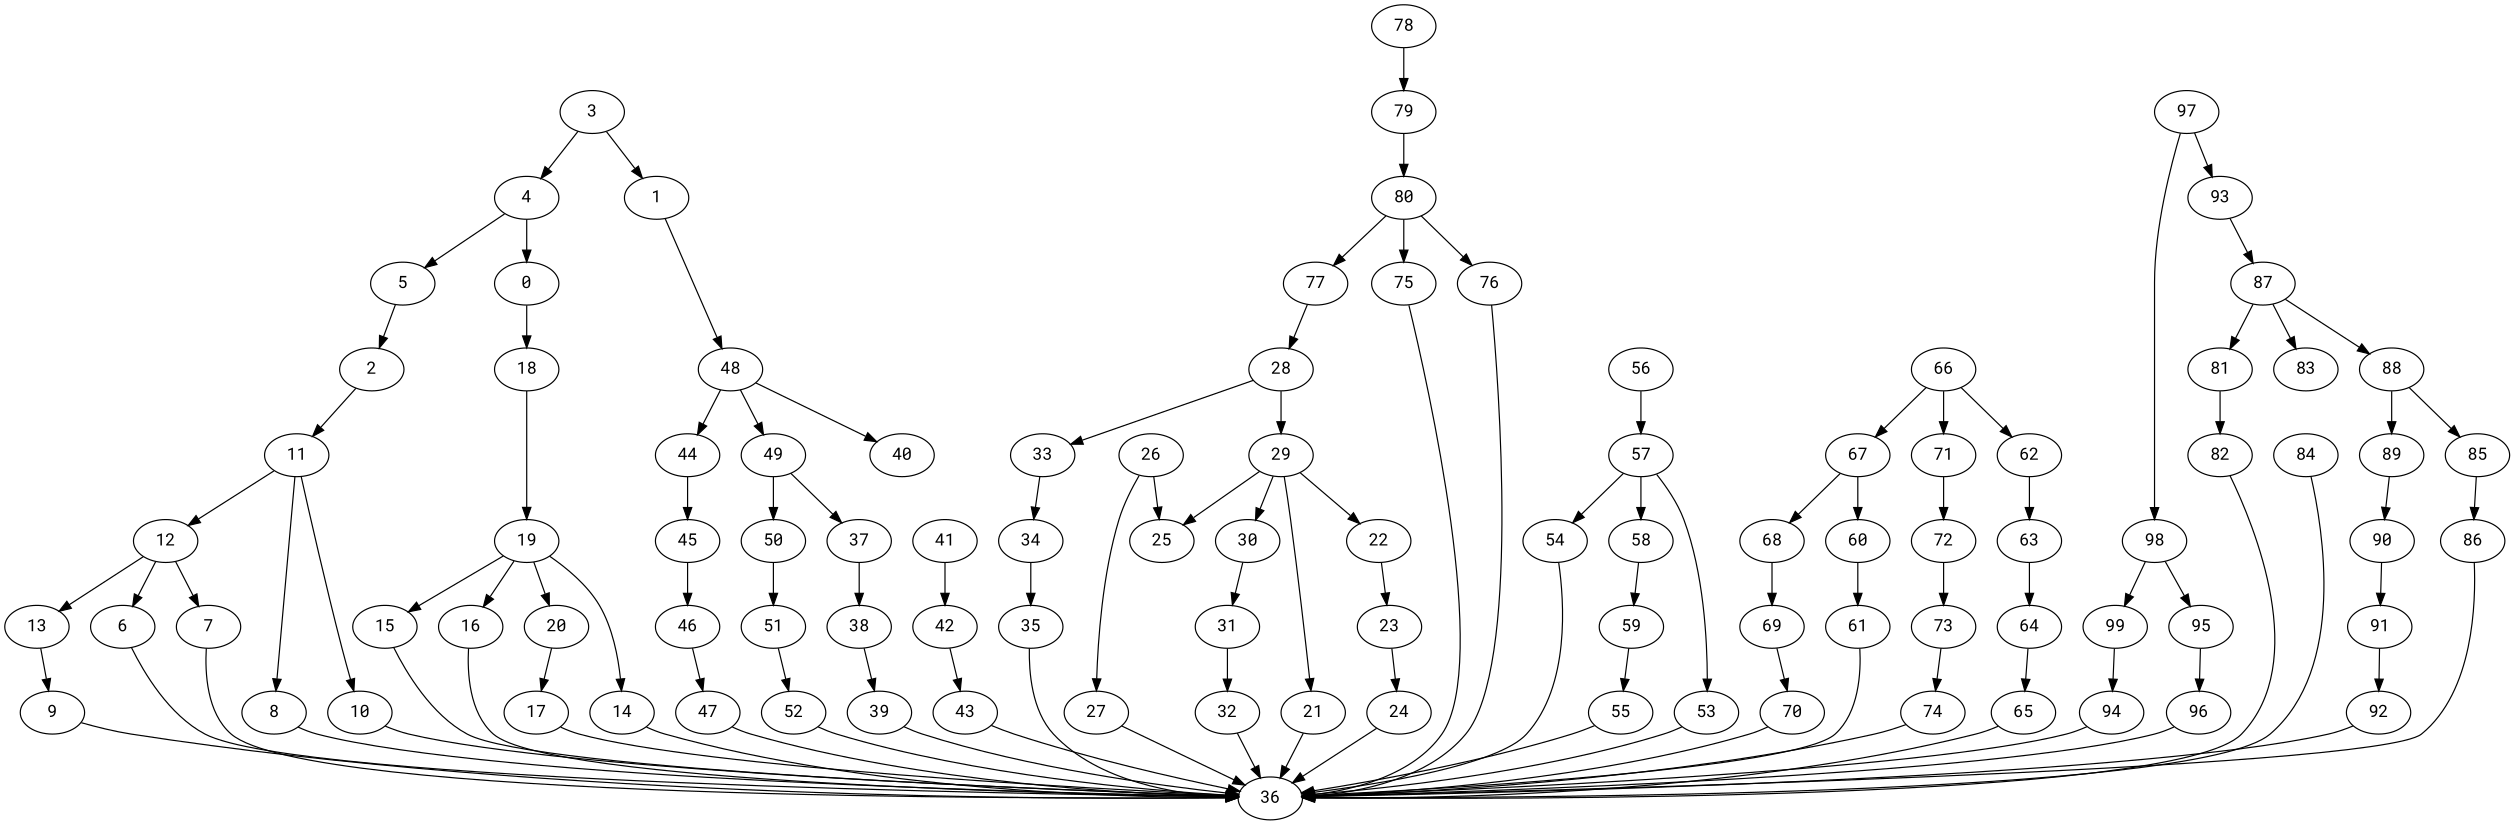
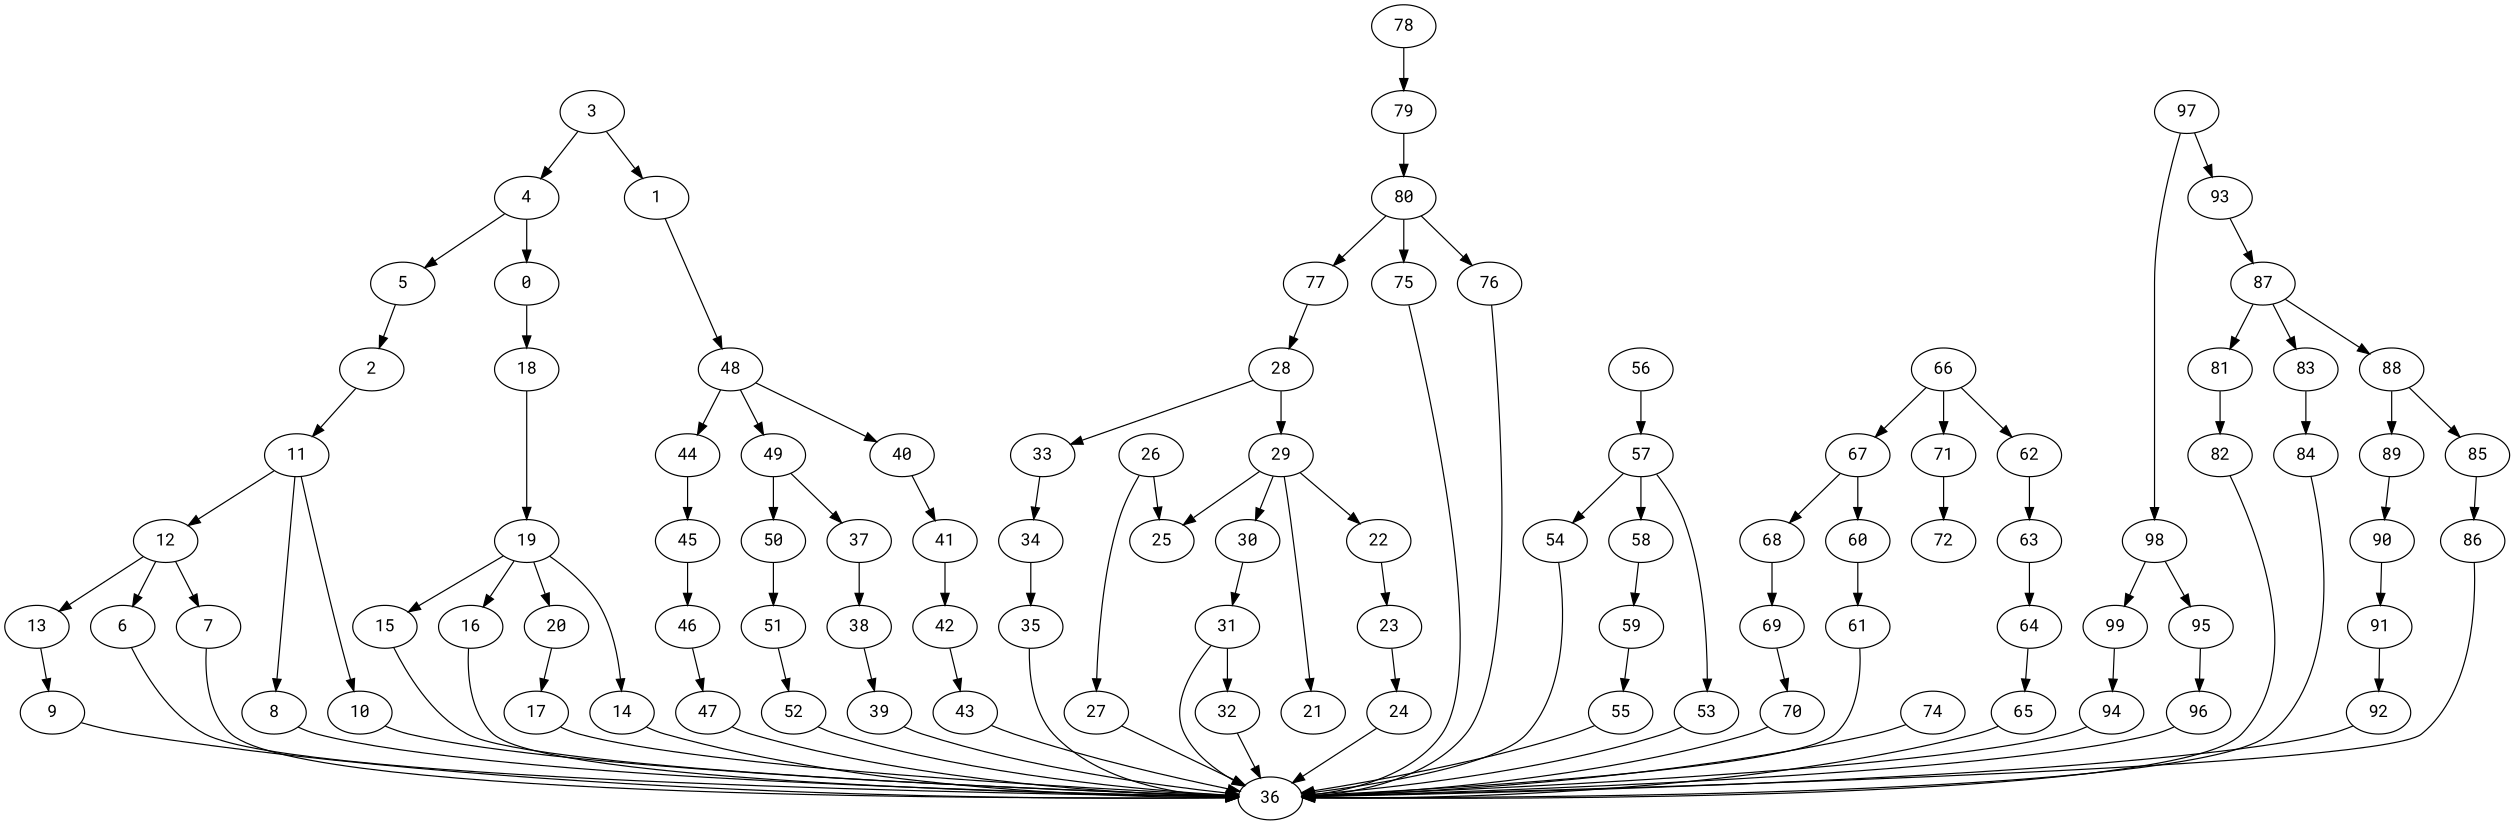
edge "83" -> "84": added
edge "40" -> "41": added
node "73": removed
edge "21" -> "36": now "31" -> "36"
